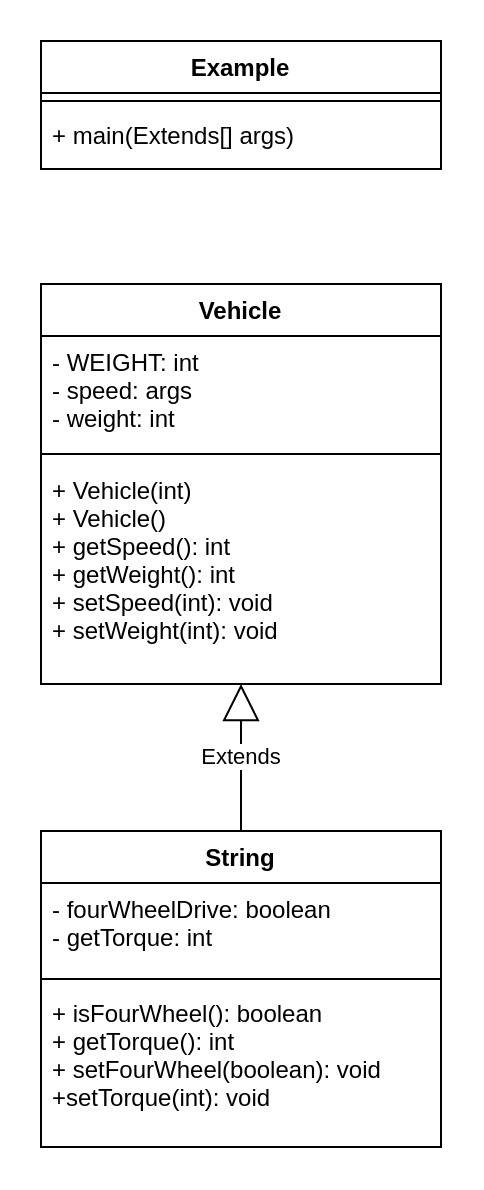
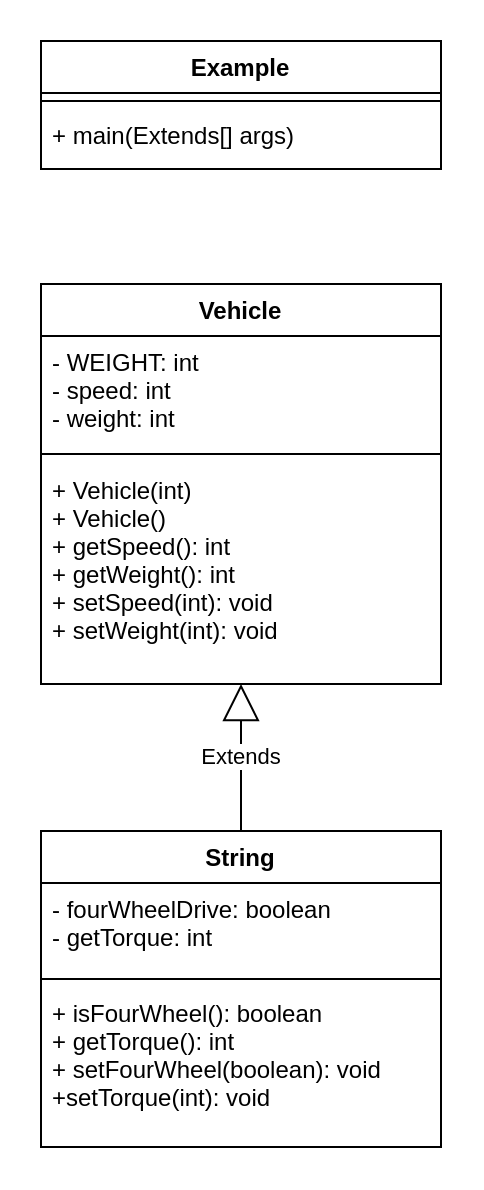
node "- WEIGHT: int - speed: args - weight: int": label "- WEIGHT: int - speed: args - weight: int" -> "- WEIGHT: int - speed: int - weight: int"
